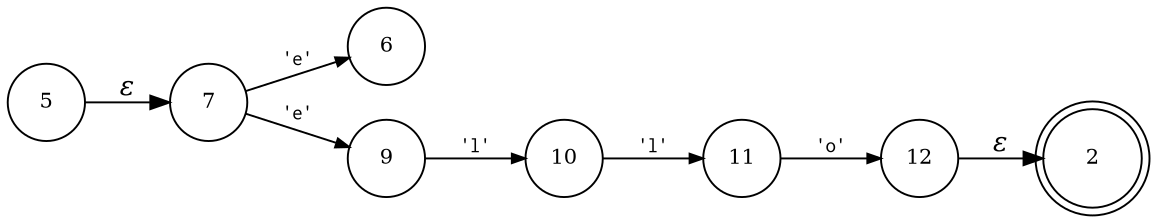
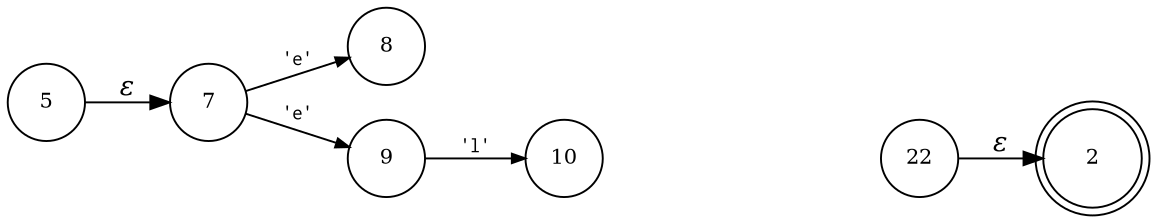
node "6": label "6" -> "8"
node "11": removed
node "12": label "12" -> "22"
